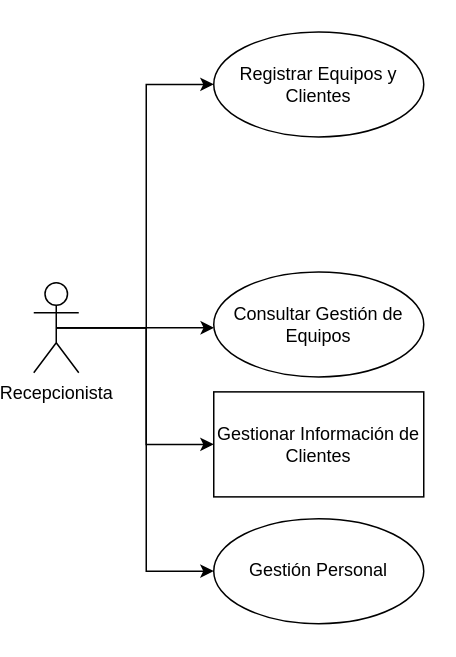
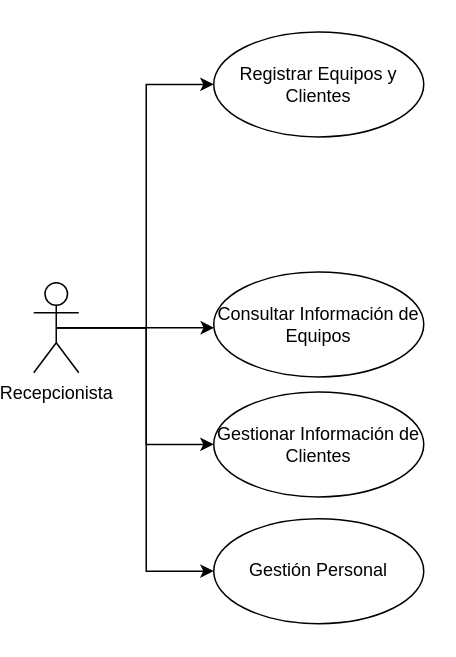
node "Consultar Gestión de Equipos": label "Consultar Gestión de Equipos" -> "Consultar Información de Equipos"
node "Gestionar Información de Clientes": shape rectangle -> ellipse
